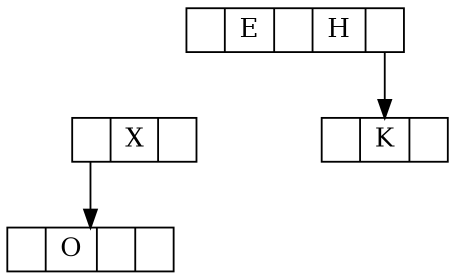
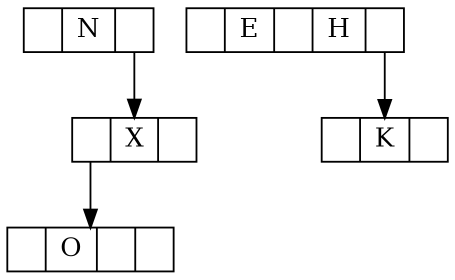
node "N": added
